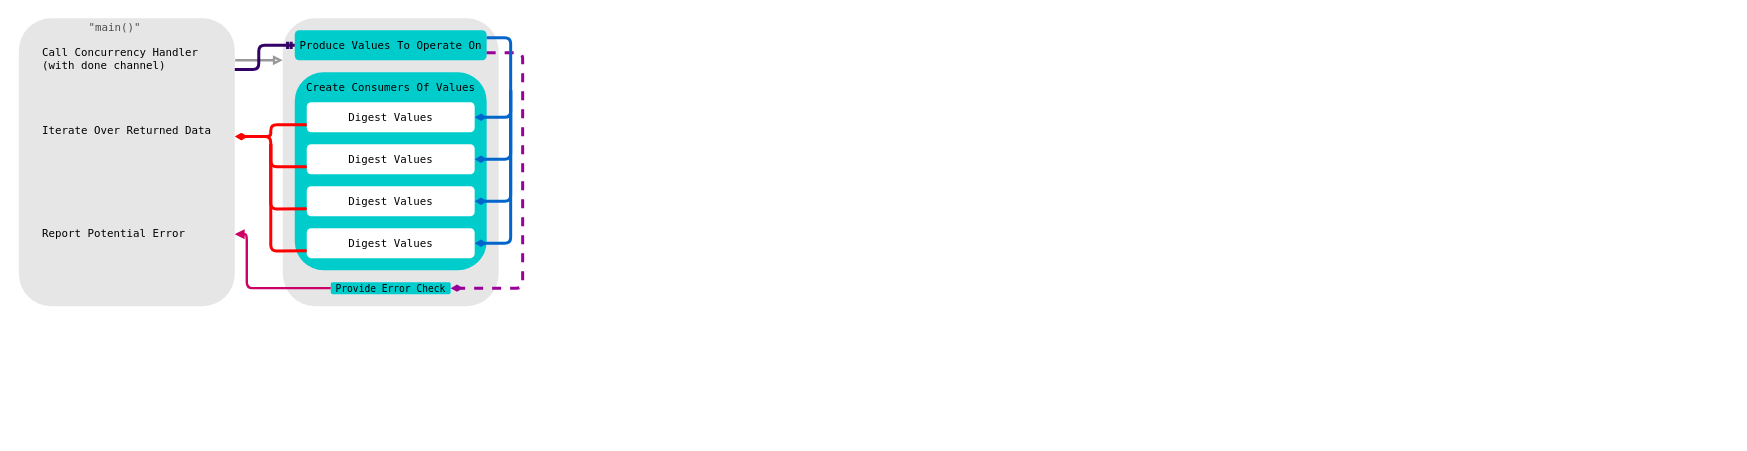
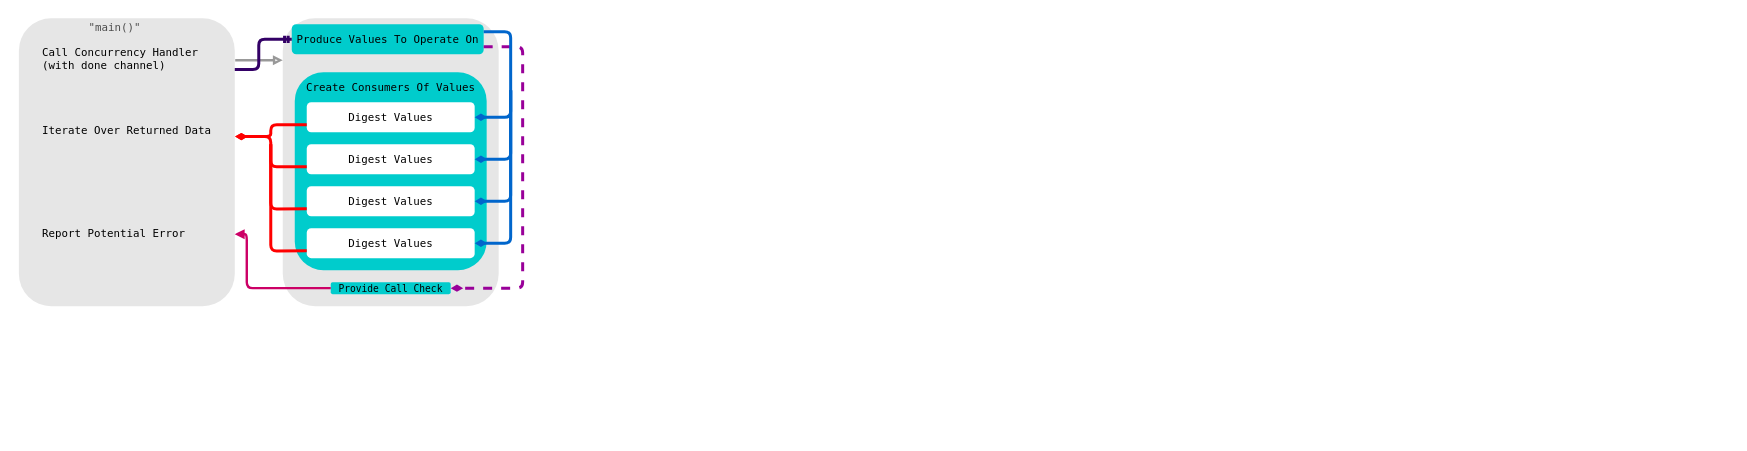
node "Produce Values To Operate On": moved (390, 45) -> (387, 39)
node "Provide Error Check": label "Provide Error Check" -> "Provide Call Check"
